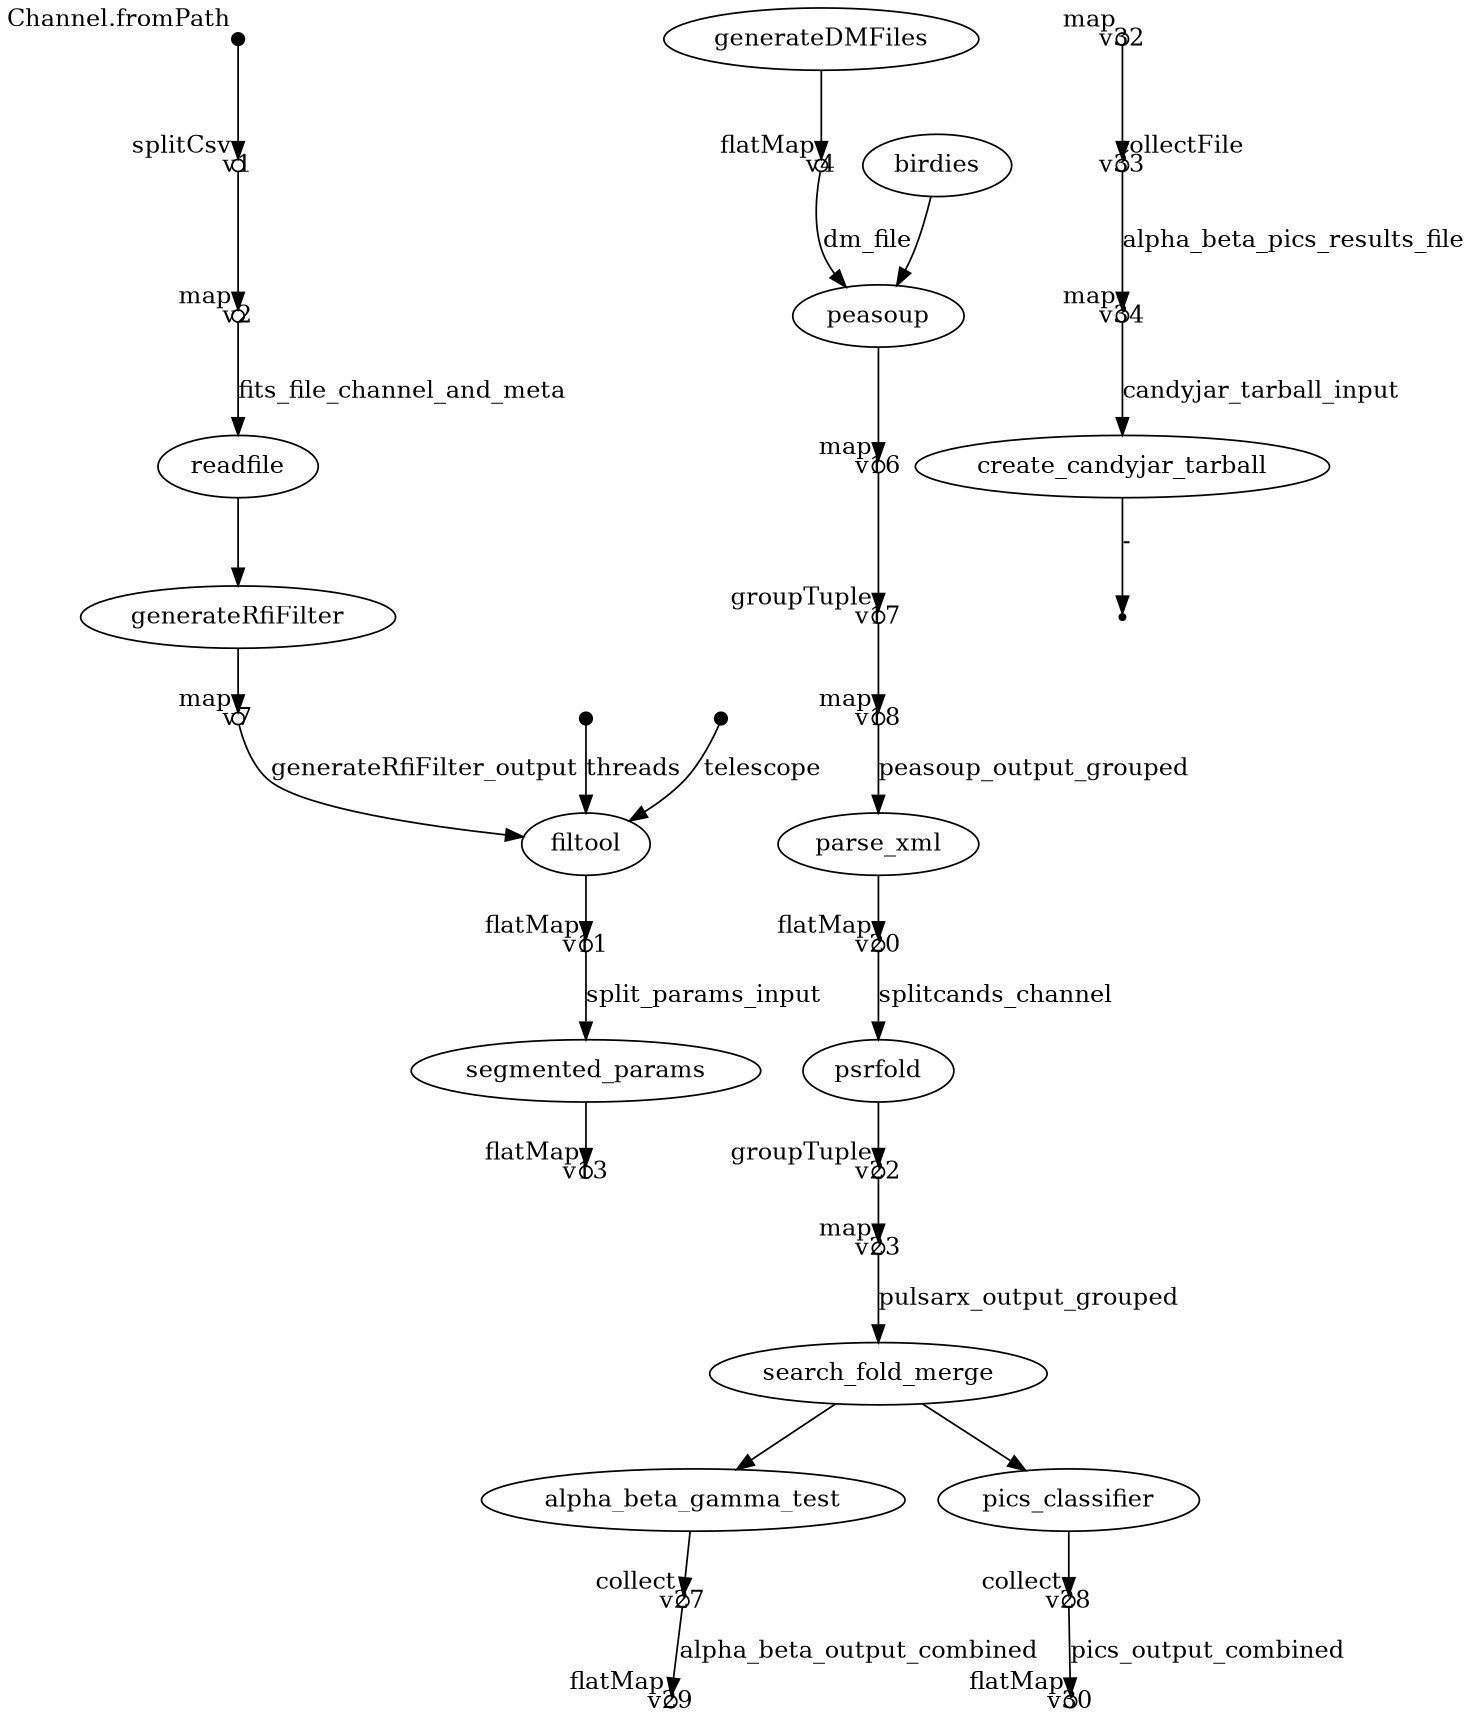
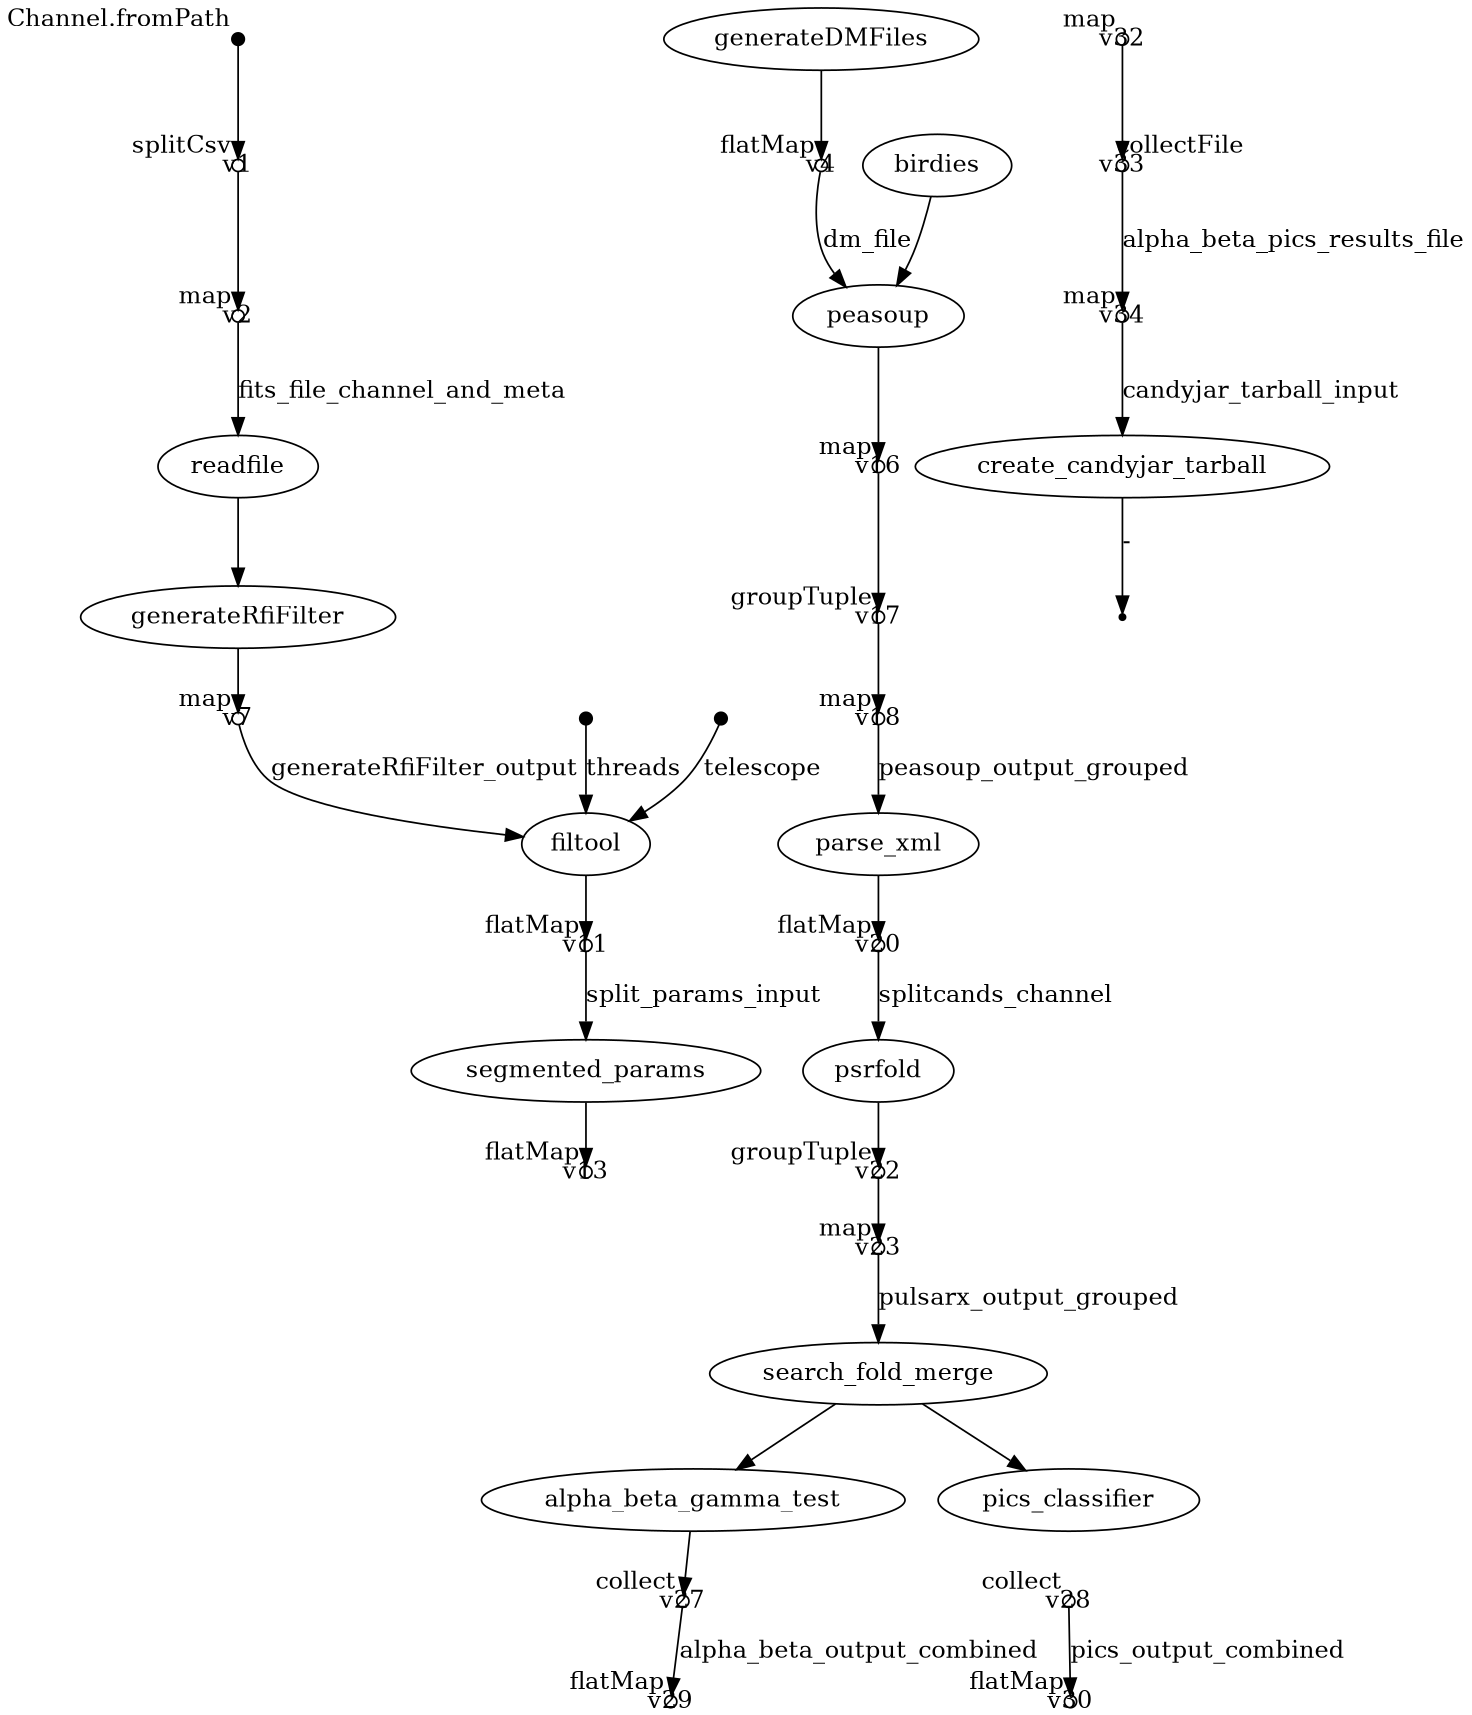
edge "pics_classifier" -> "v28 collect": removed
